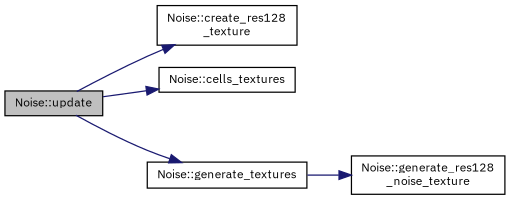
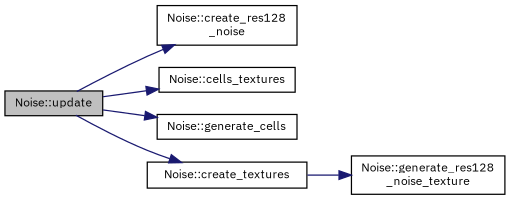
node "Noise::create_res128 _texture": label "Noise::create_res128 _texture" -> "Noise::create_res128 _noise"
node "Noise::generate_cells": added
node "Noise::generate_textures": label "Noise::generate_textures" -> "Noise::create_textures"
